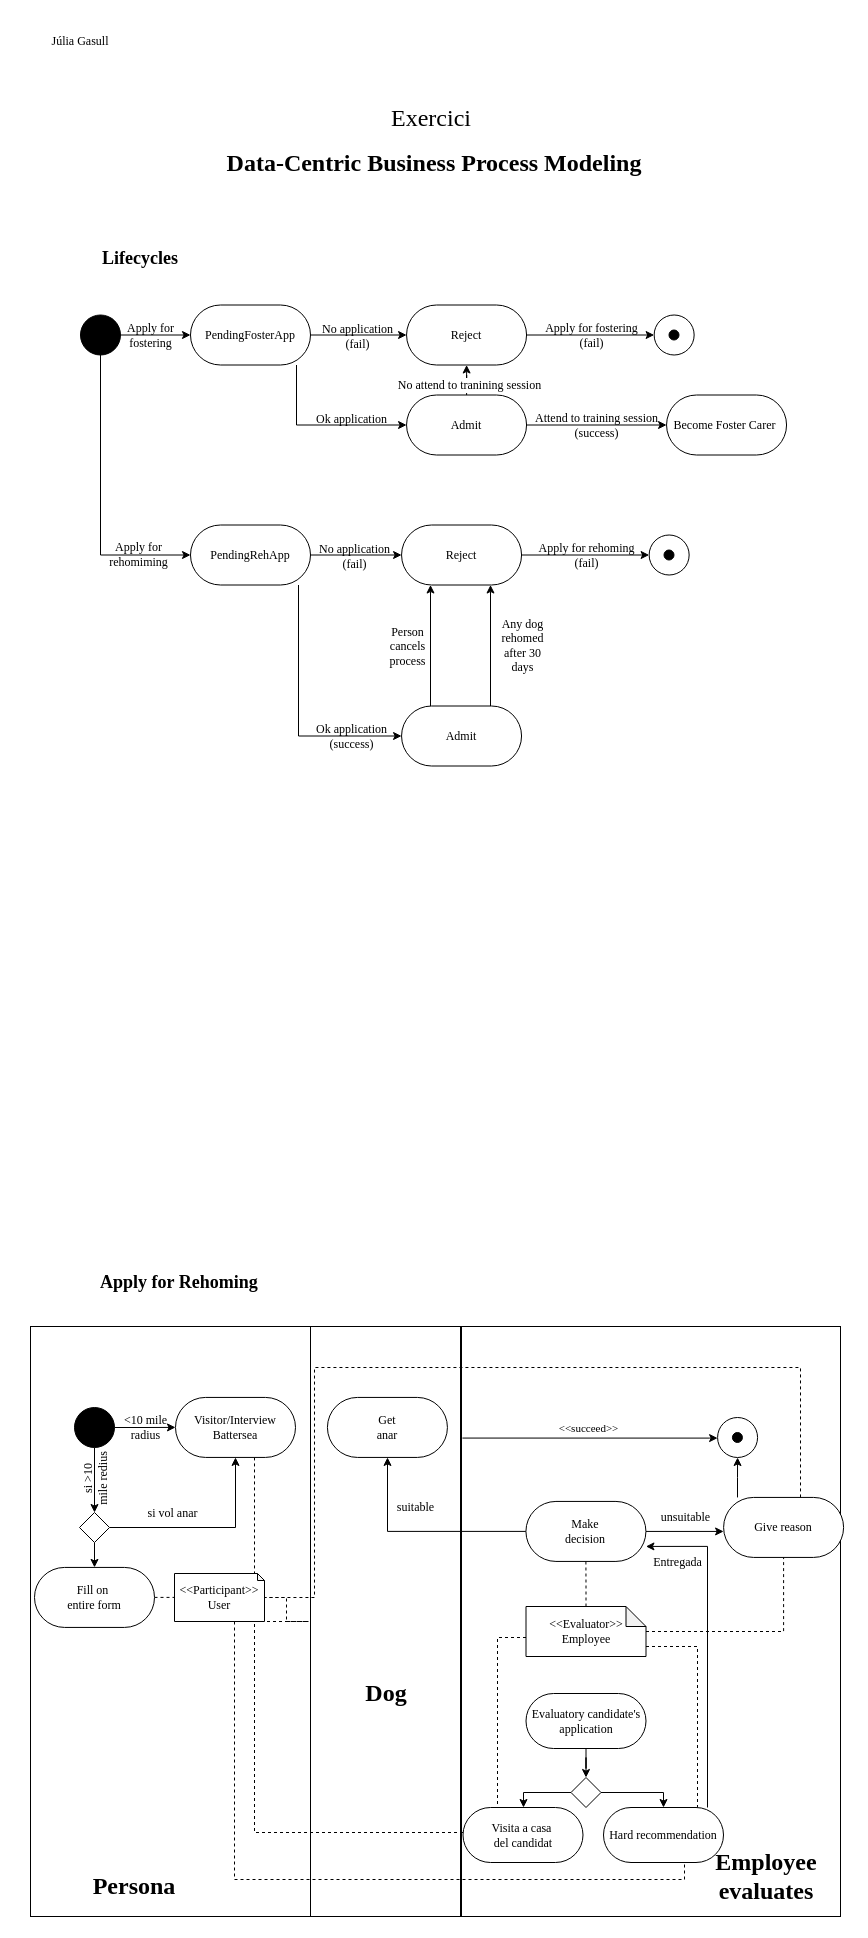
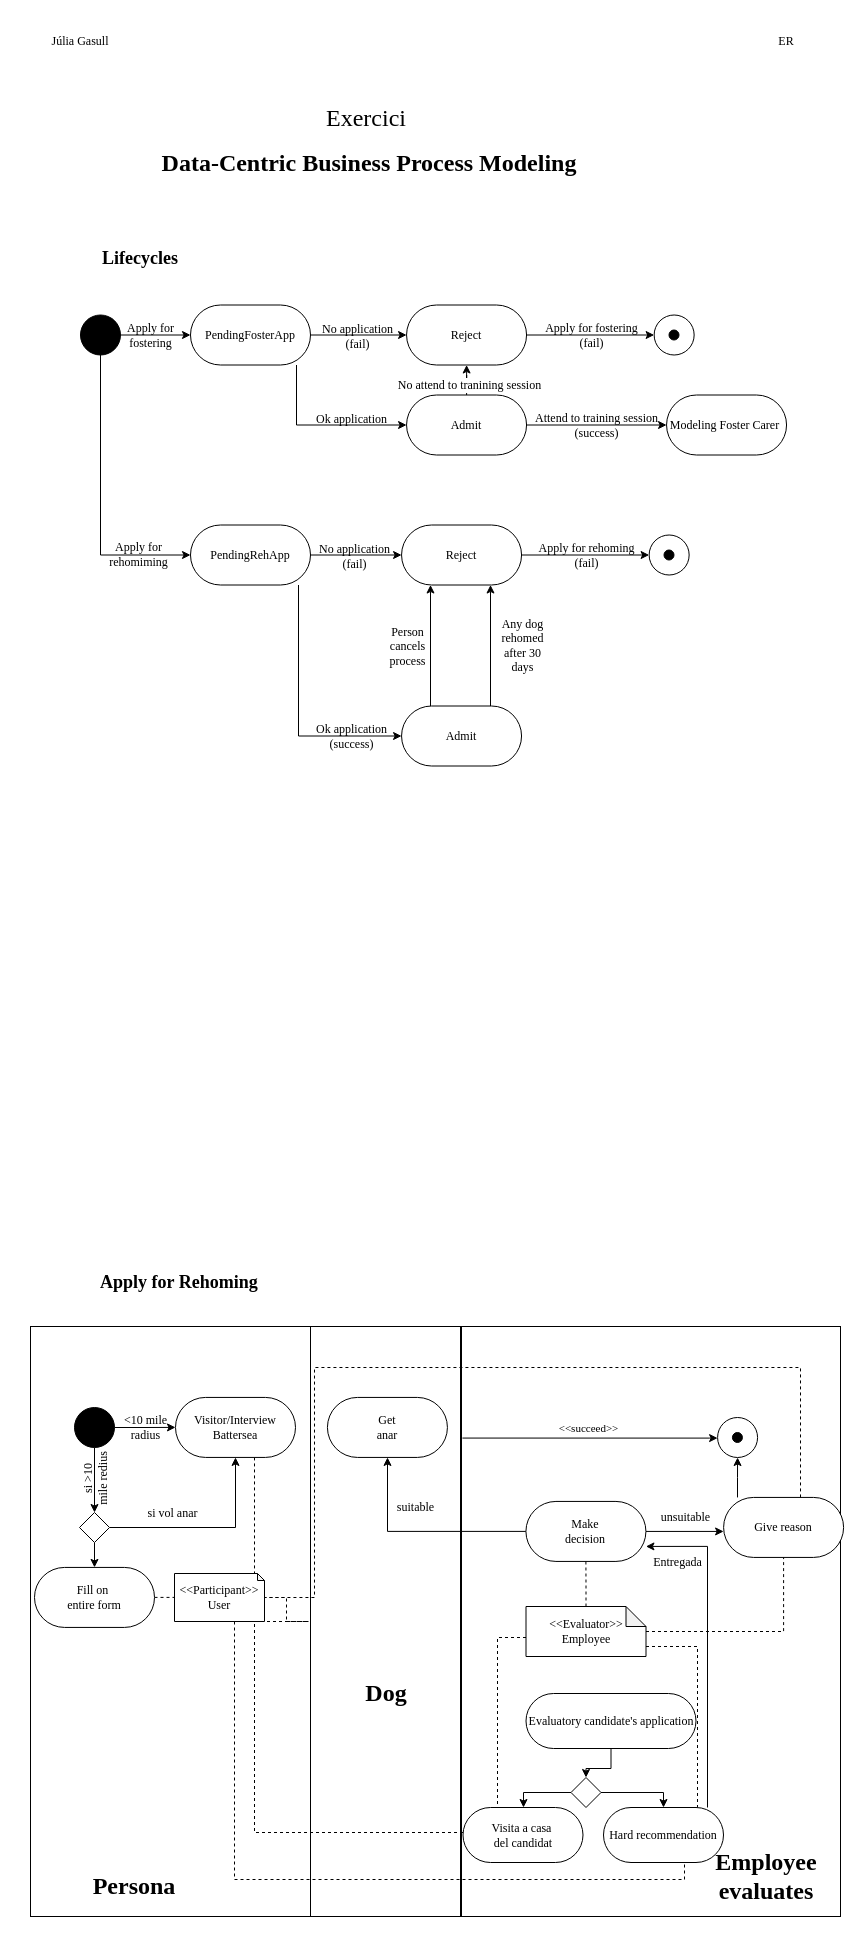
node "ER": added
node "Exercici Data-Centric Business Process Modeling": moved (435, 141) -> (370, 141)
node "Become Foster Carer": label "Become Foster Carer" -> "Modeling Foster Carer"
node "Evaluatory candidate's application": size 120x55 -> 170x55
